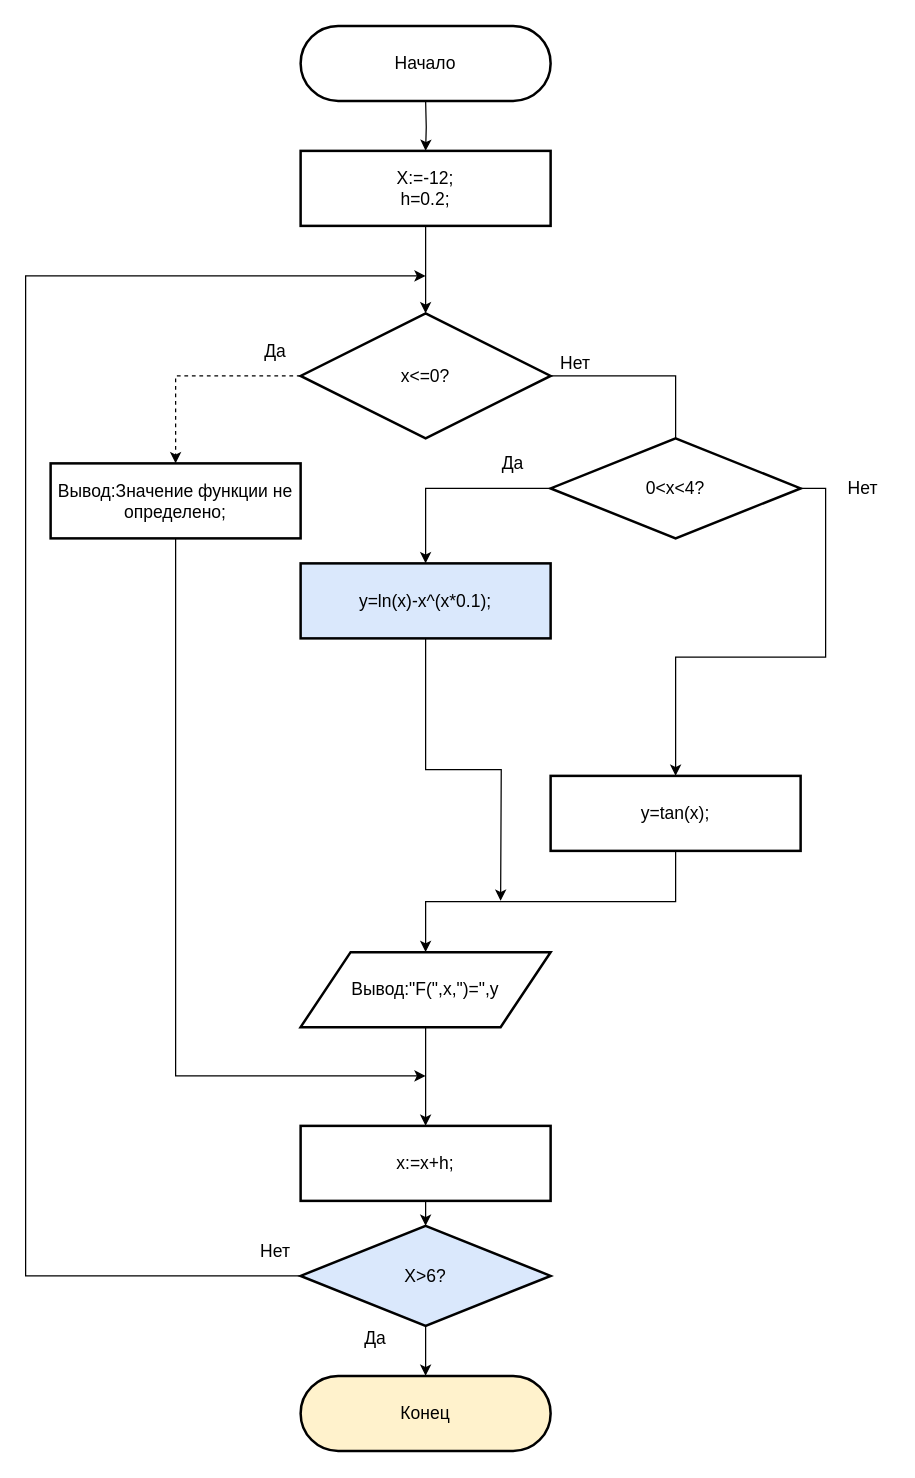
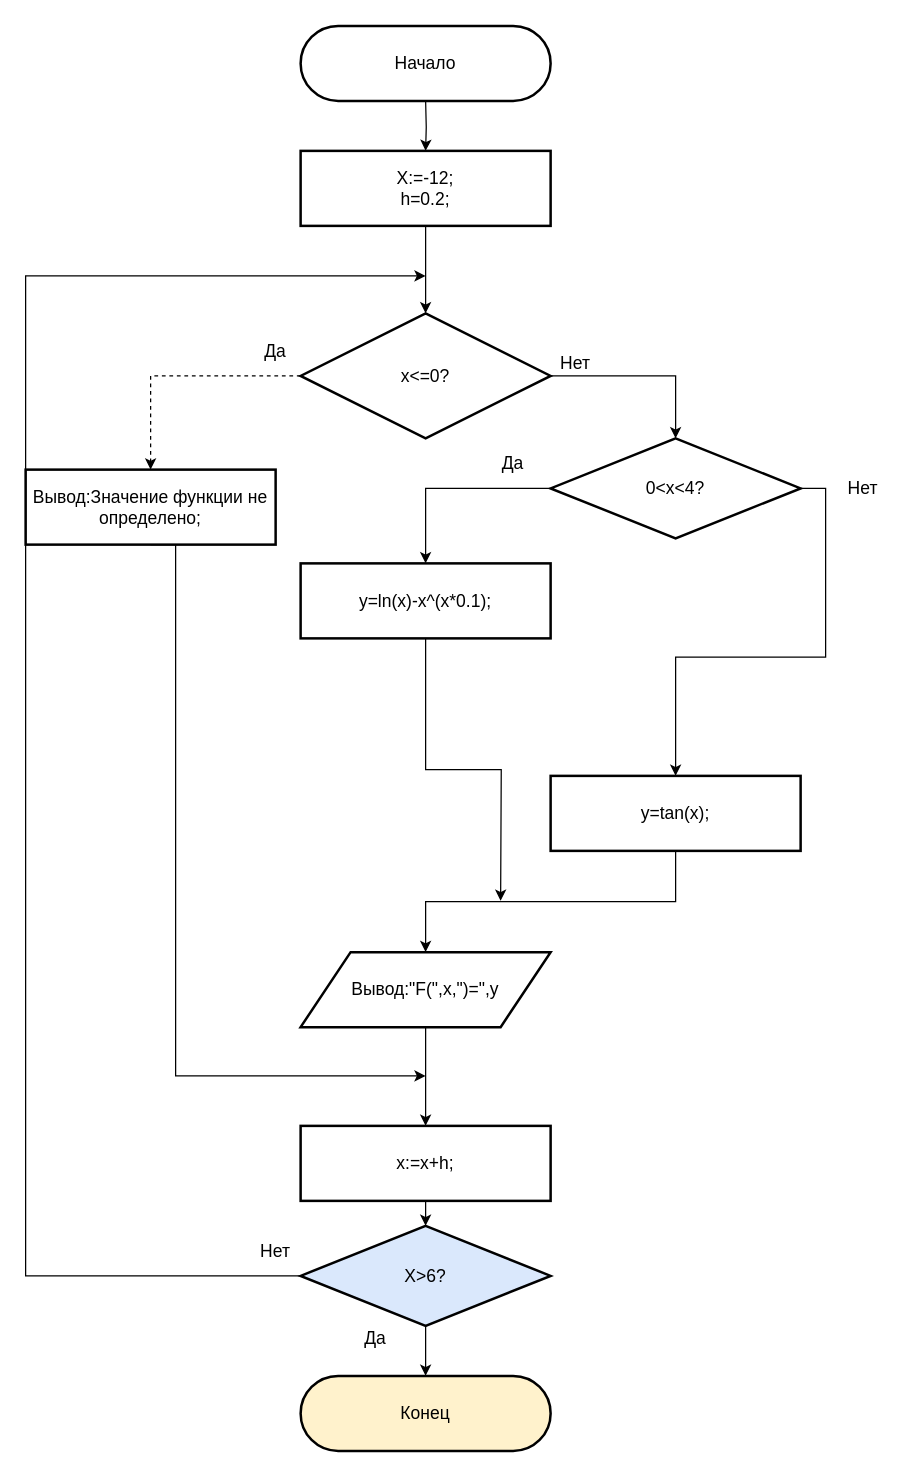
edge "x<=0?" -- "0<x<4?": arrowhead none -> classic
node "Вывод:Значение функции не определено;": moved (176, 501) -> (151, 507)
node "y=ln(x)-x^(x*0.1);": fillcolor #dae8fc -> #ffffff
